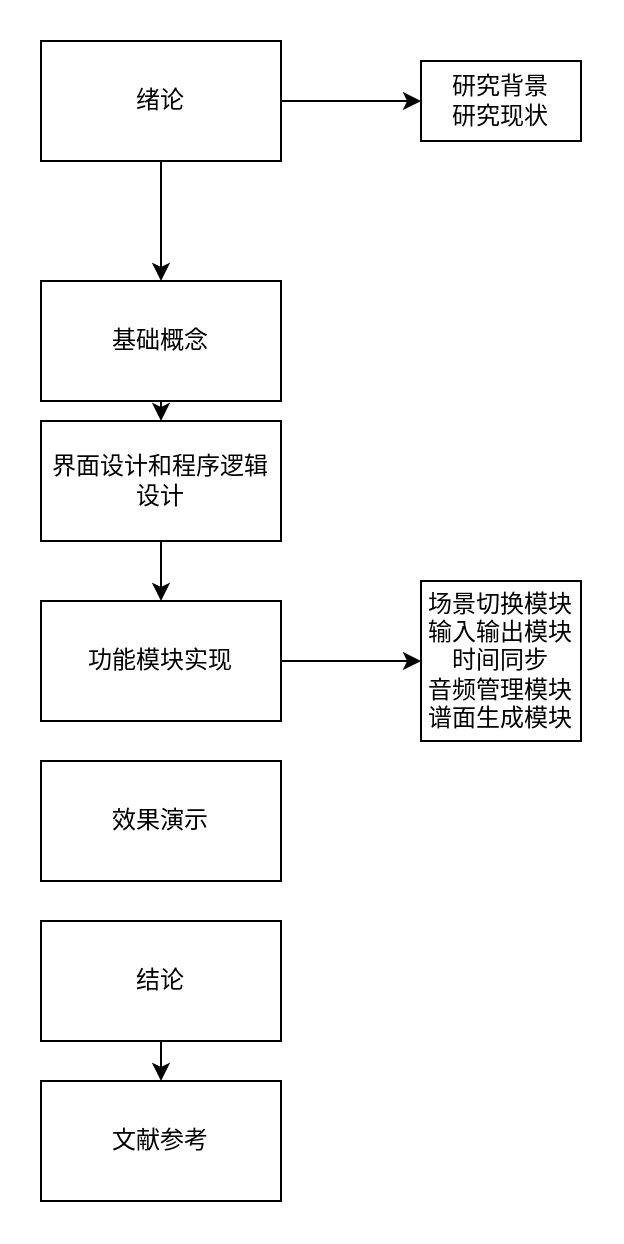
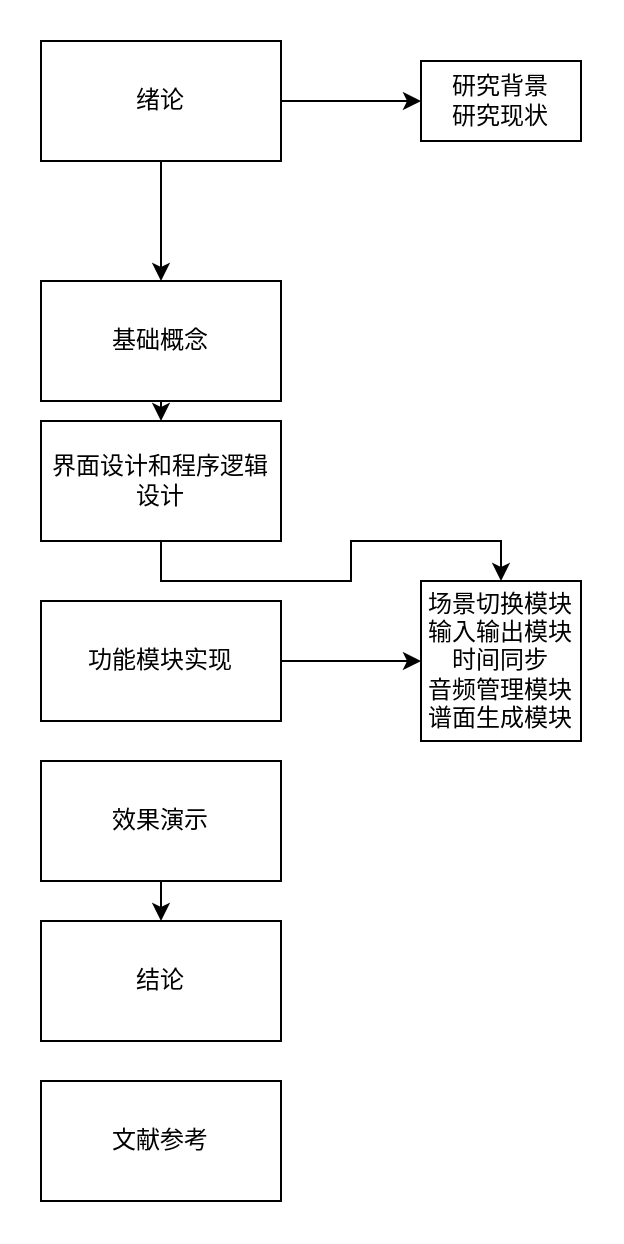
edge "界面设计和程序逻辑设计" -> "功能模块实现": now "界面设计和程序逻辑设计" -> "场景切换模块 输入输出模块 时间同步 音频管理模块 谱面生成模块"
edge "效果演示" -> "结论": added
edge "结论" -> "文献参考": removed
